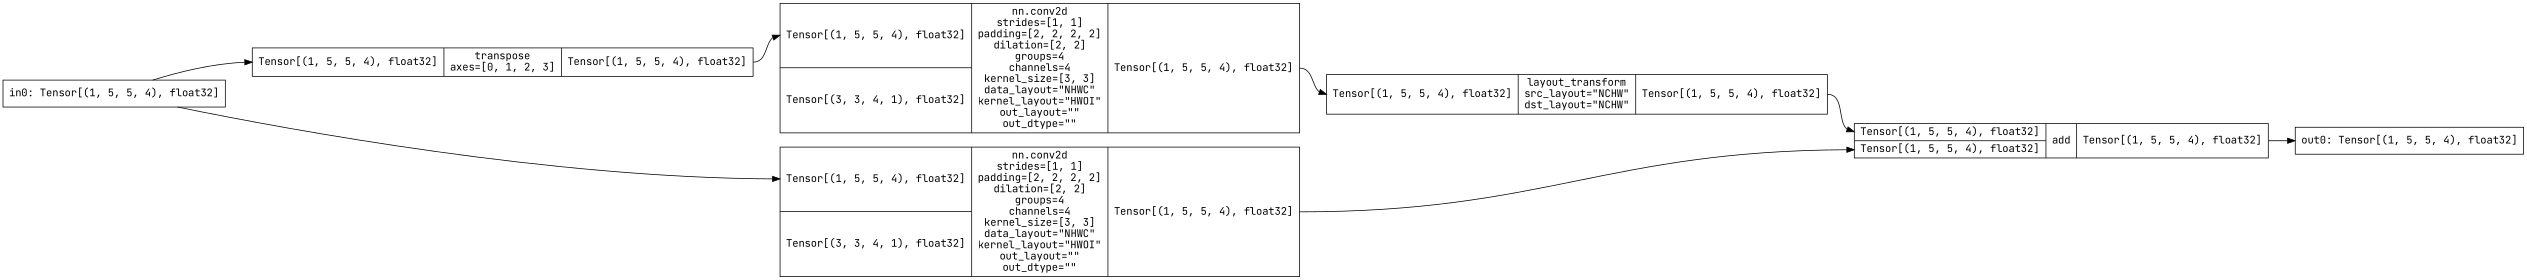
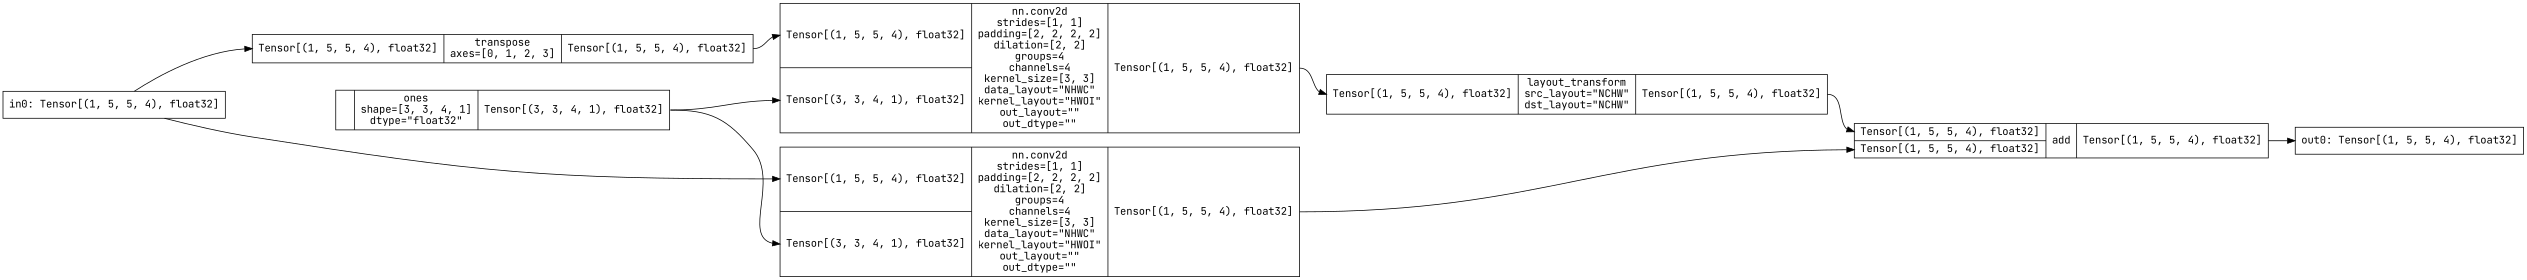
node "ones": added
